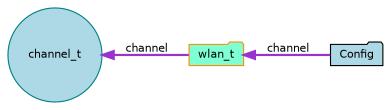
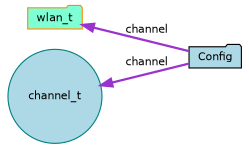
edge "wlan_t" -> "channel_t": now "Config" -> "channel_t"
